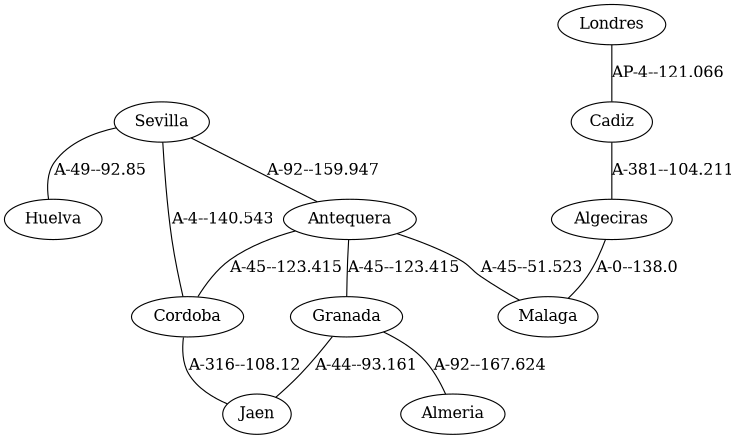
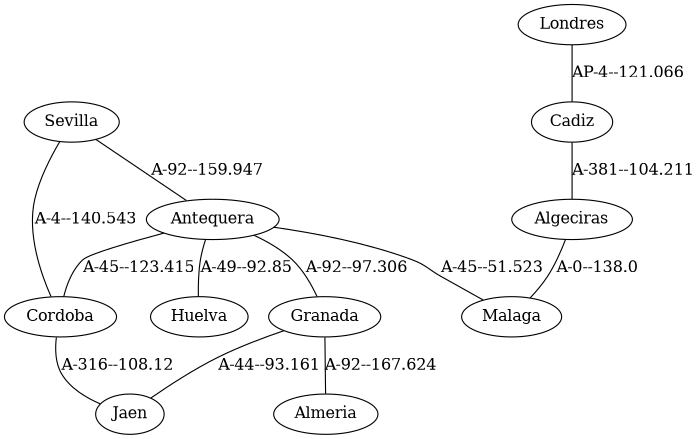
edge "Sevilla" -- "Huelva": now "Antequera" -- "Huelva"
edge "Antequera" -- "Granada": label "A-45--123.415" -> "A-92--97.306"
